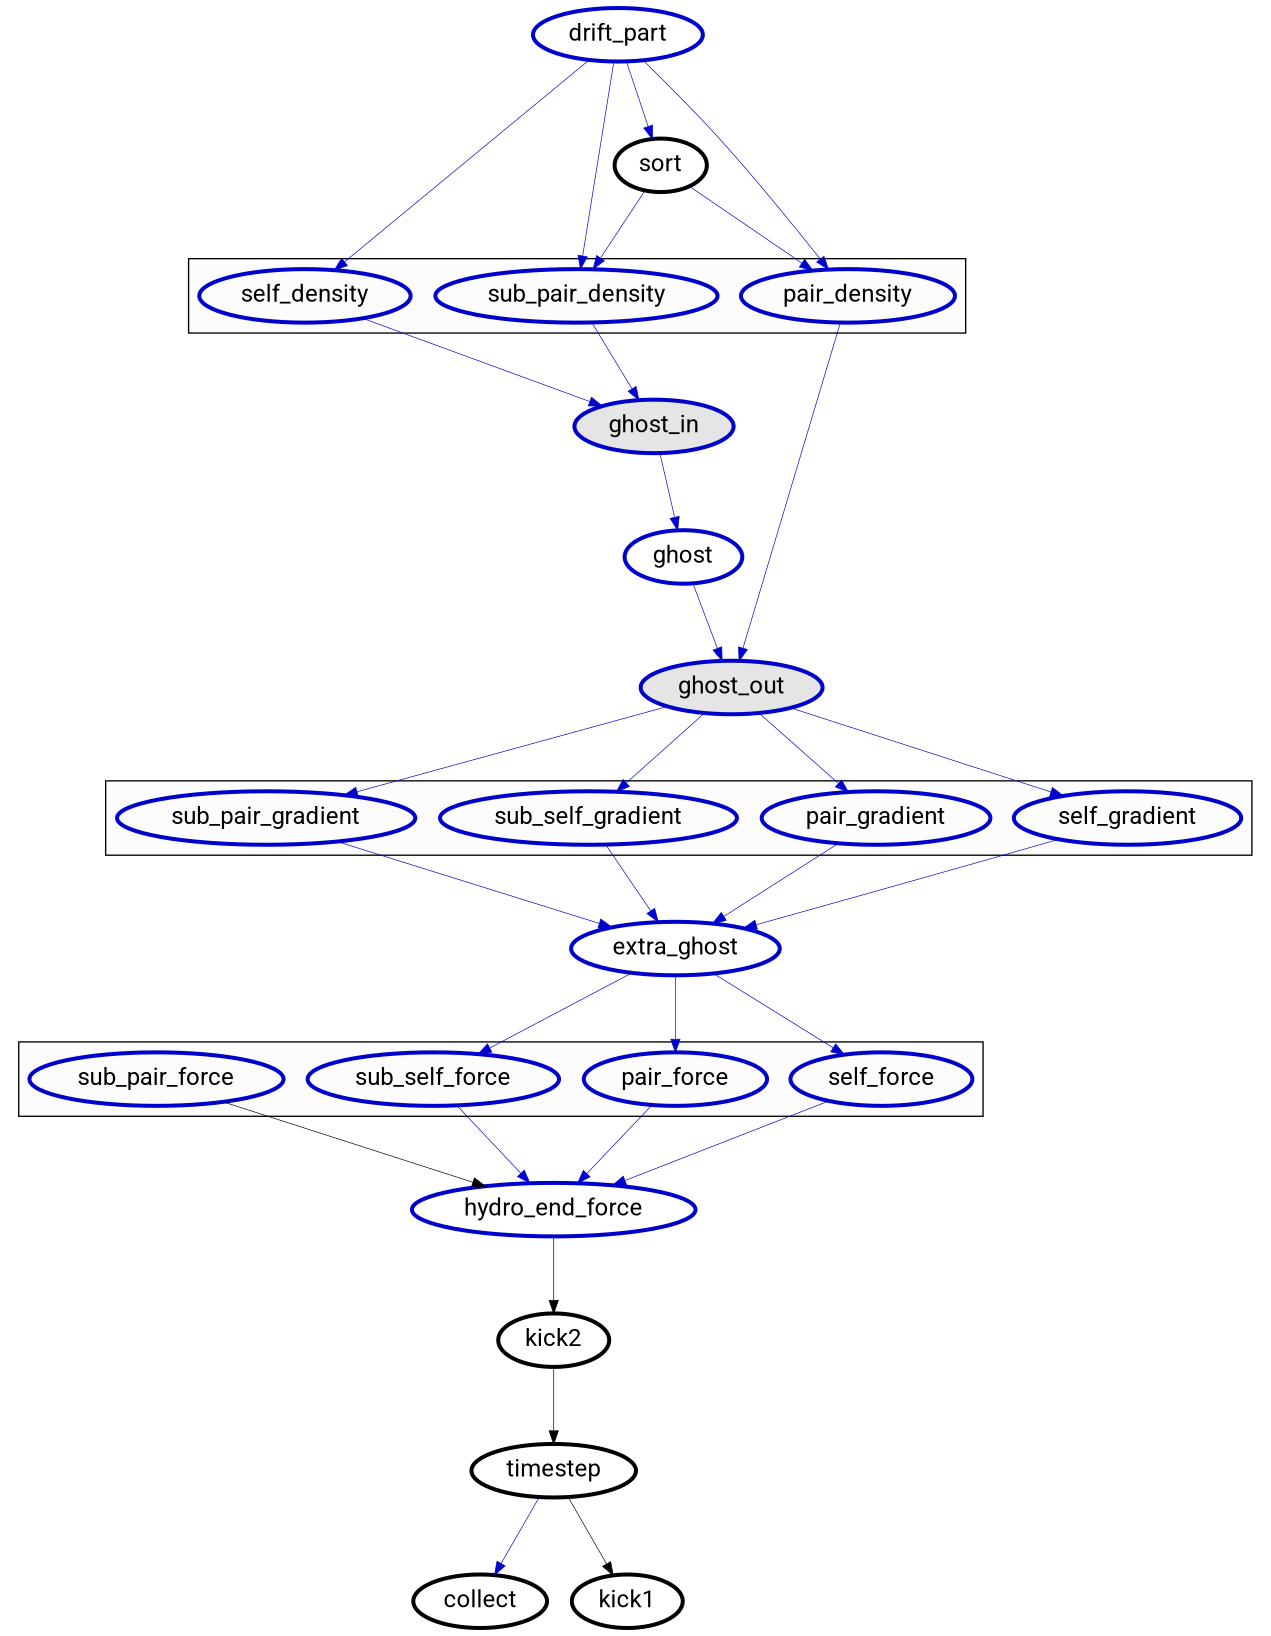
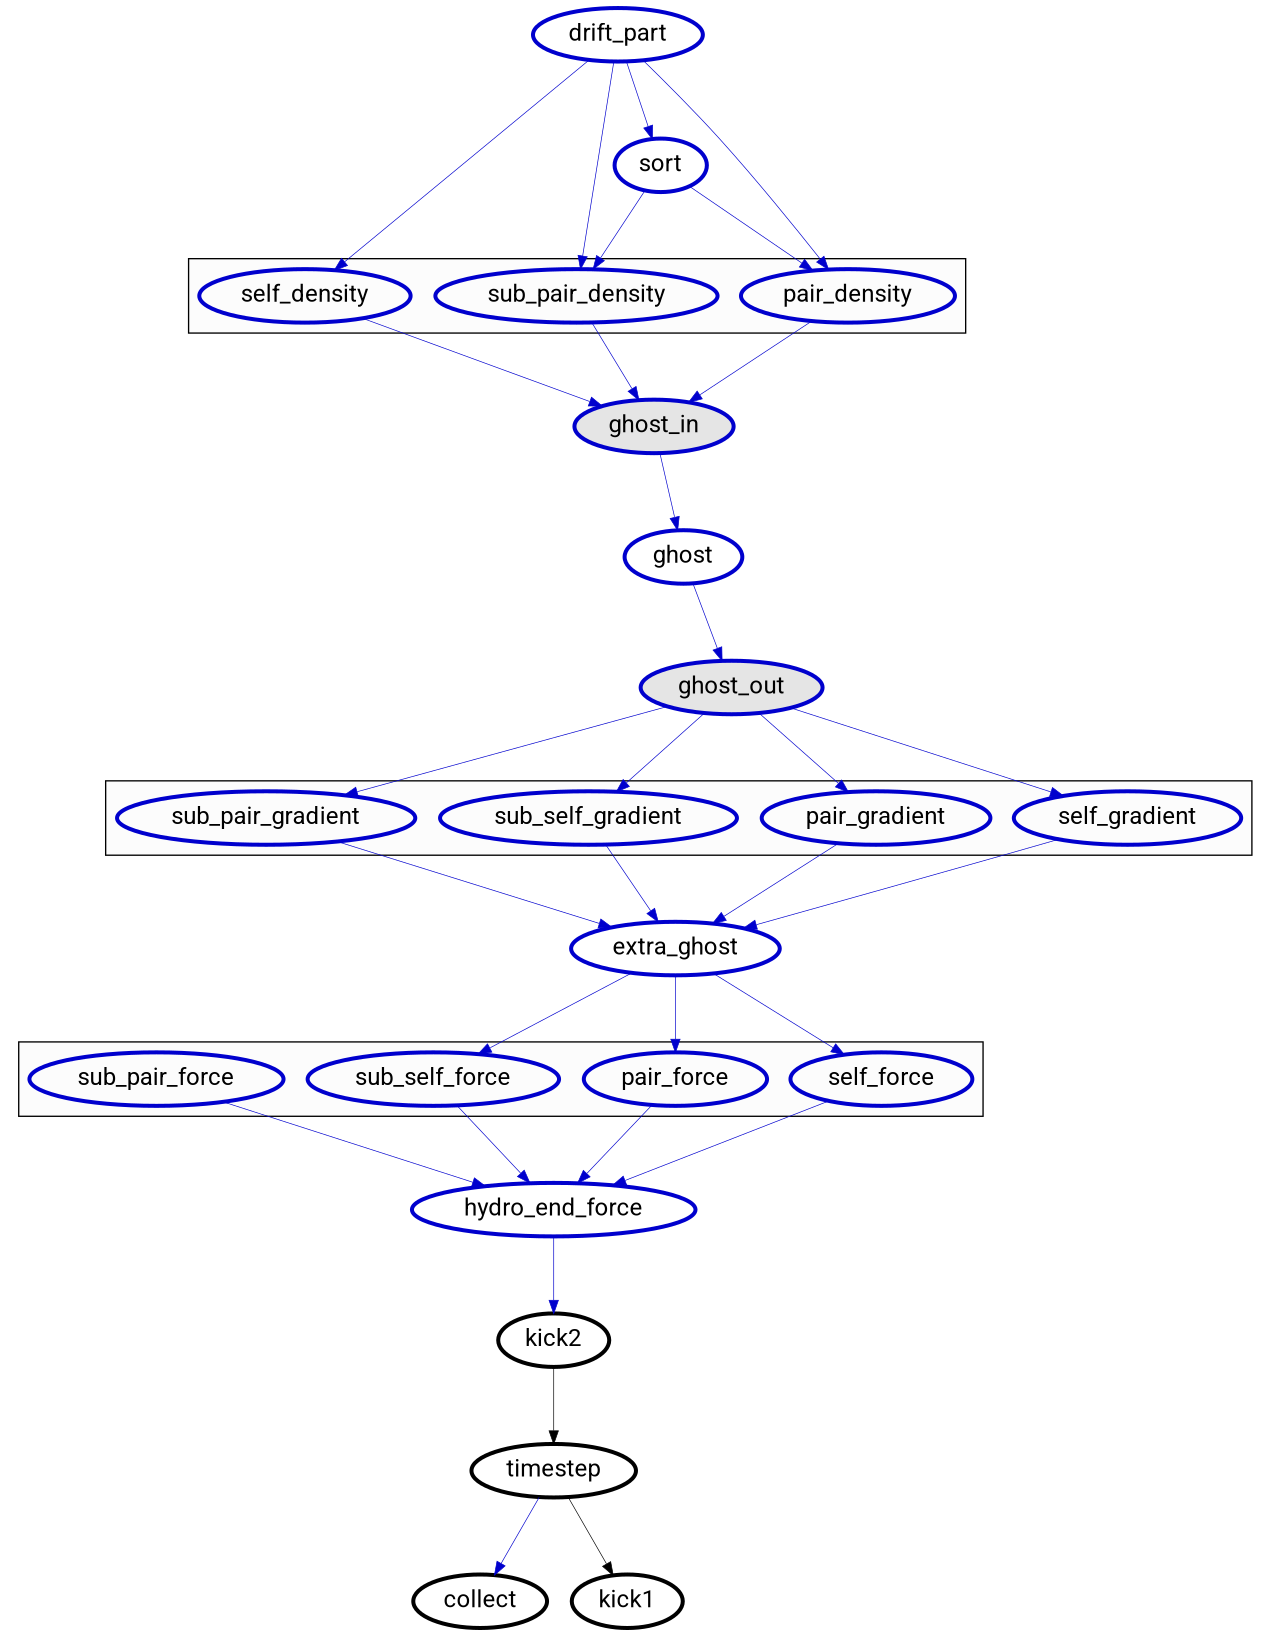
node "sort": color black -> blue3
edge "pair_density" -> "ghost_out": now "pair_density" -> "ghost_in"
edge "sub_pair_force" -> "hydro_end_force": color black -> blue3
edge "hydro_end_force" -> "kick2": color black -> blue3
